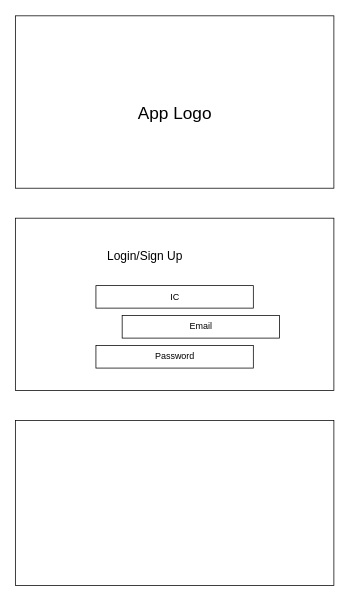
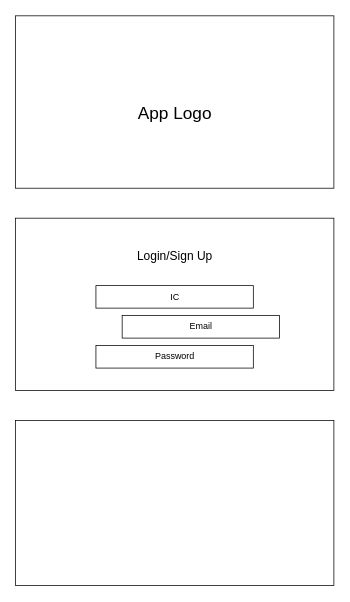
node "Login/Sign Up": moved (145, 255) -> (175, 255)
